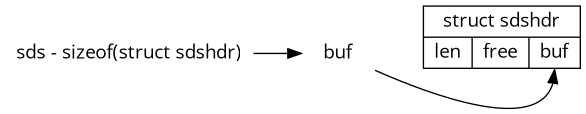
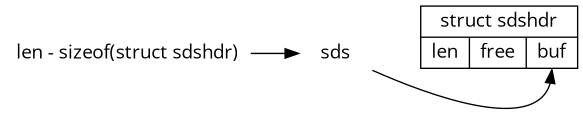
node "sds - sizeof(struct sdshdr)": label "sds - sizeof(struct sdshdr)" -> "len - sizeof(struct sdshdr)"
node "buf": label "buf" -> "sds"
